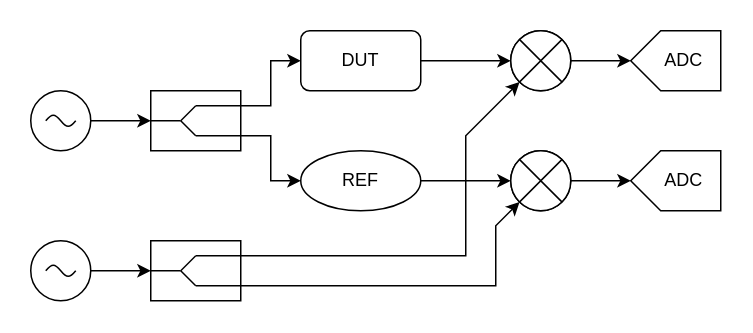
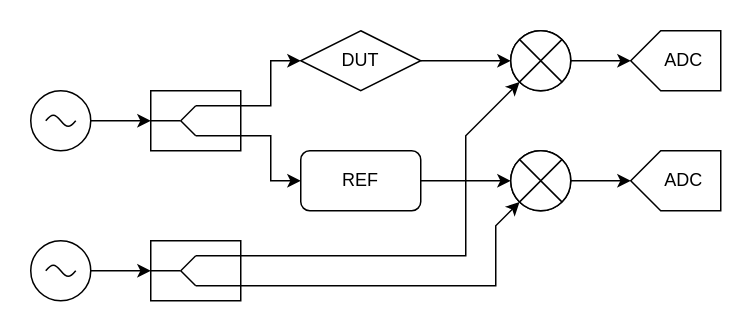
node "DUT": shape rounded rectangle -> diamond
node "REF": shape ellipse -> rounded rectangle
